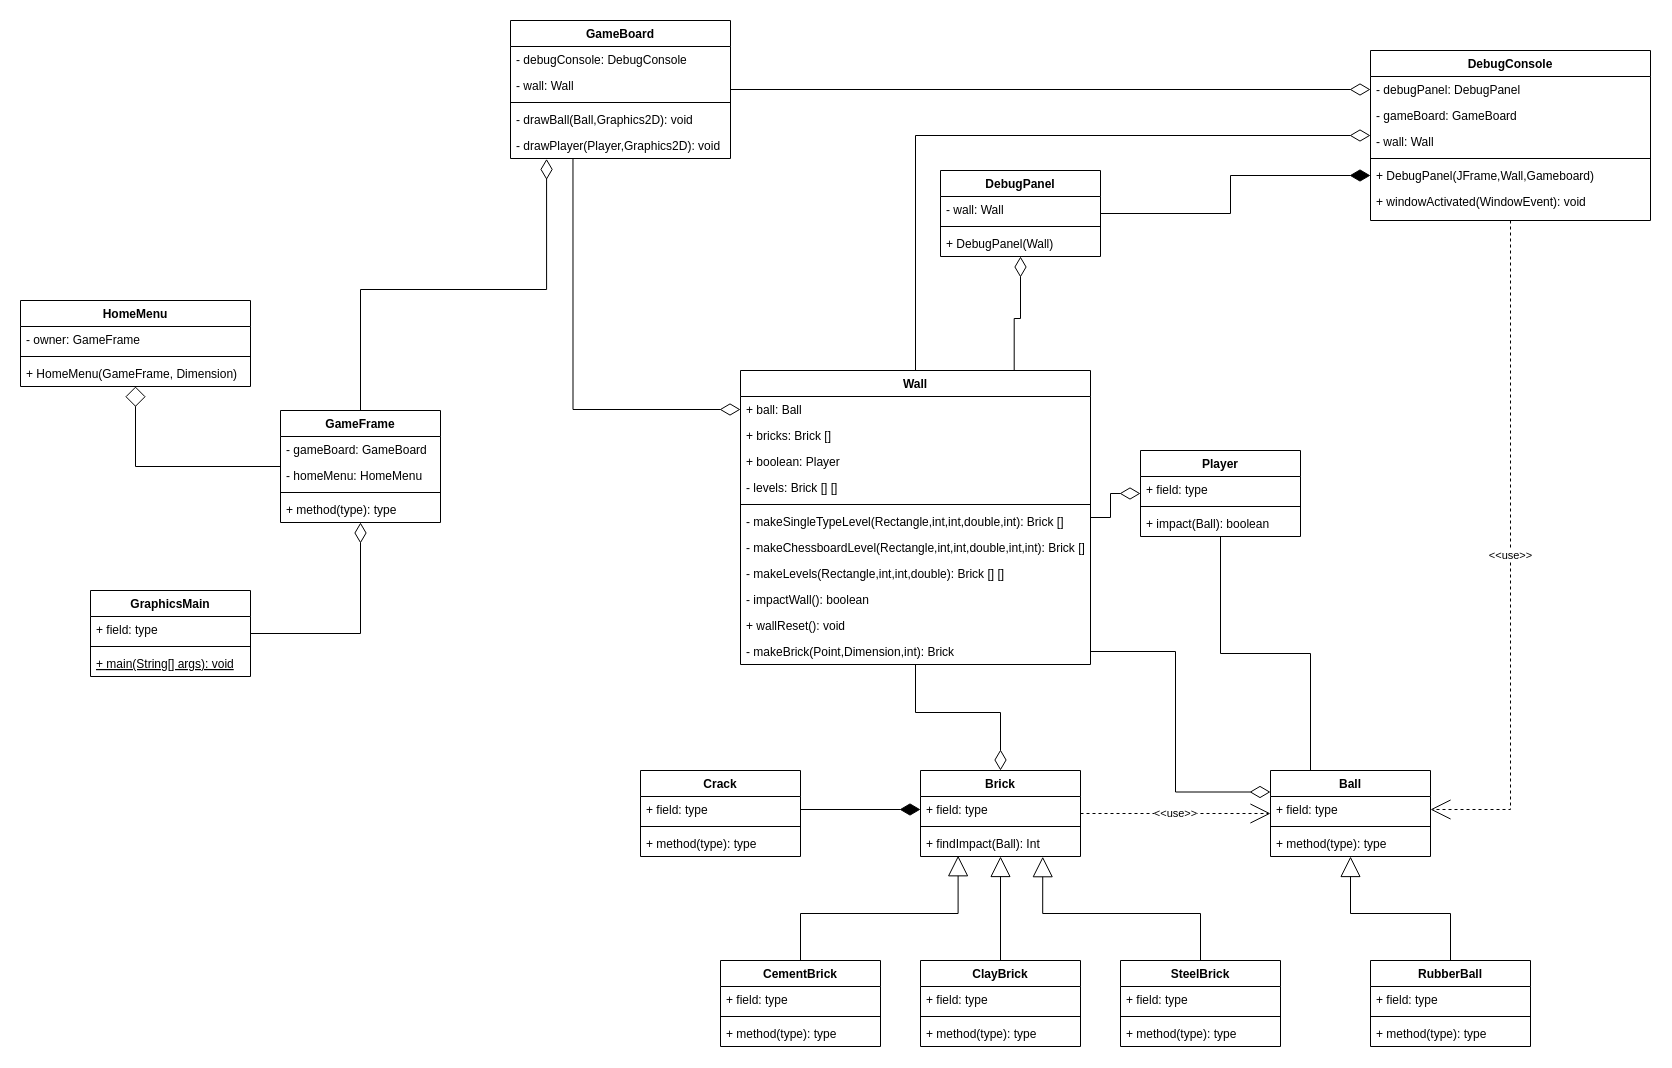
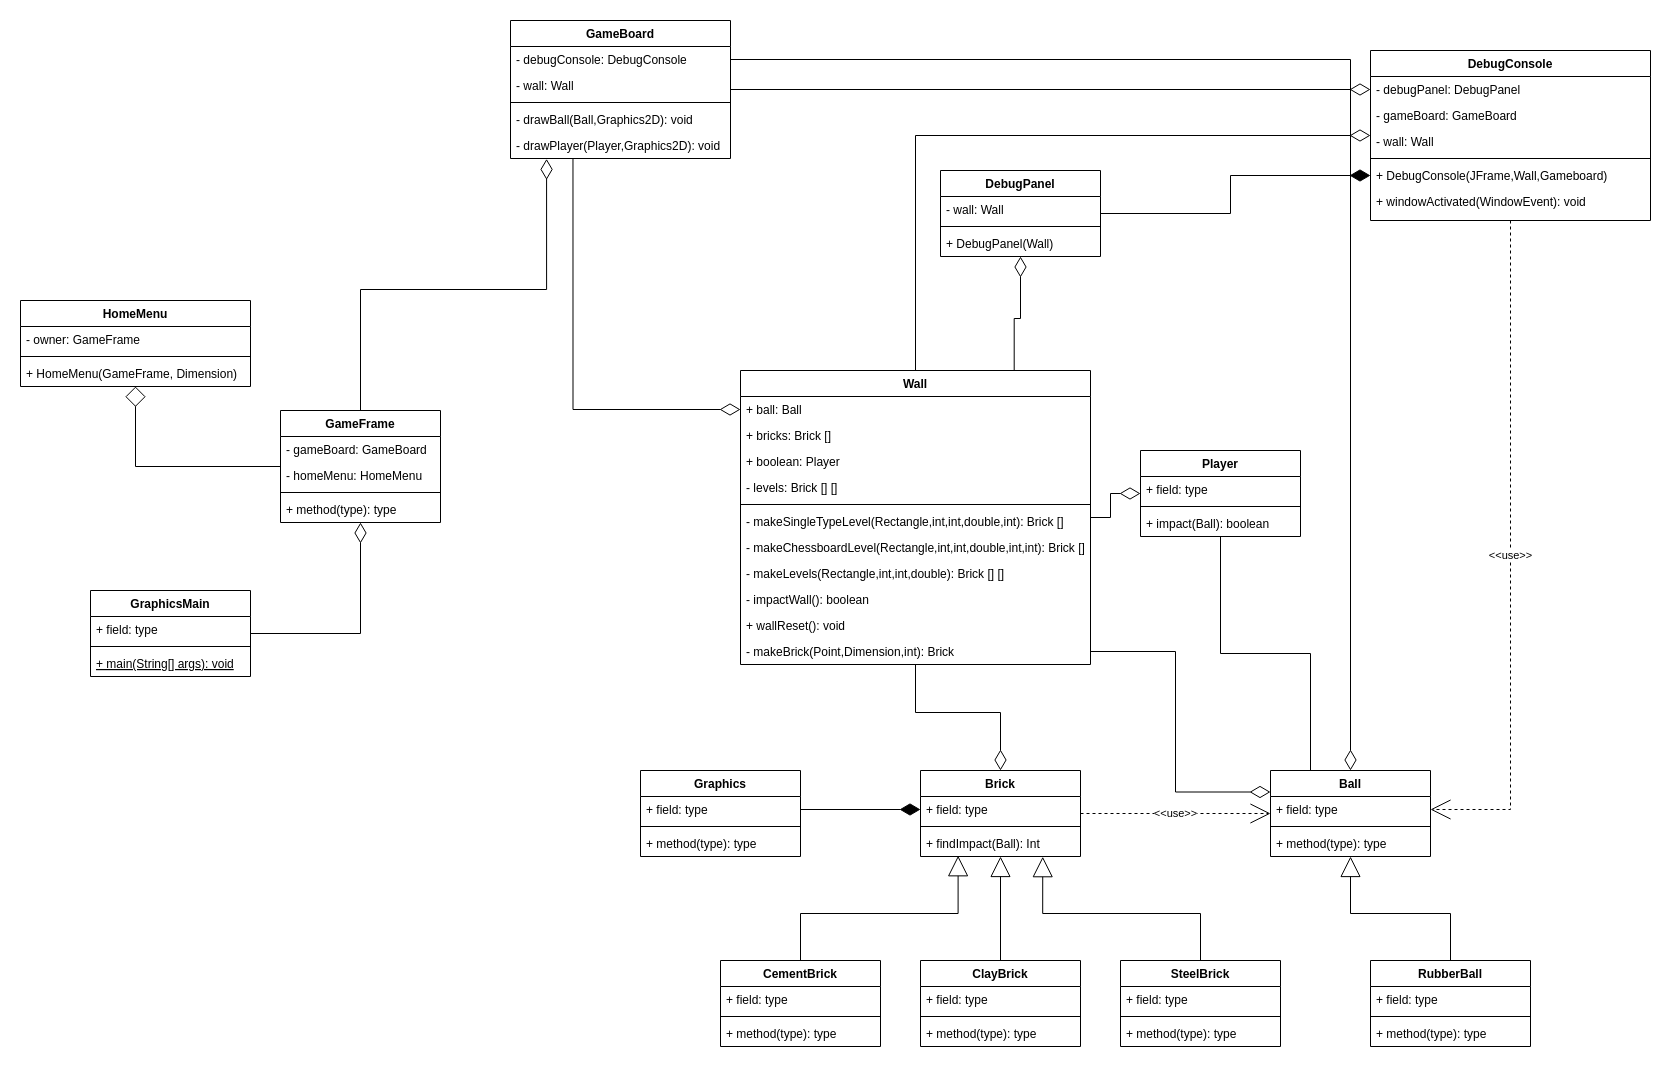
edge "- debugConsole: DebugConsole" -> "Ball": added
node "+ DebugPanel(JFrame,Wall,Gameboard)": label "+ DebugPanel(JFrame,Wall,Gameboard)" -> "+ DebugConsole(JFrame,Wall,Gameboard)"
node "Crack": label "Crack" -> "Graphics"
